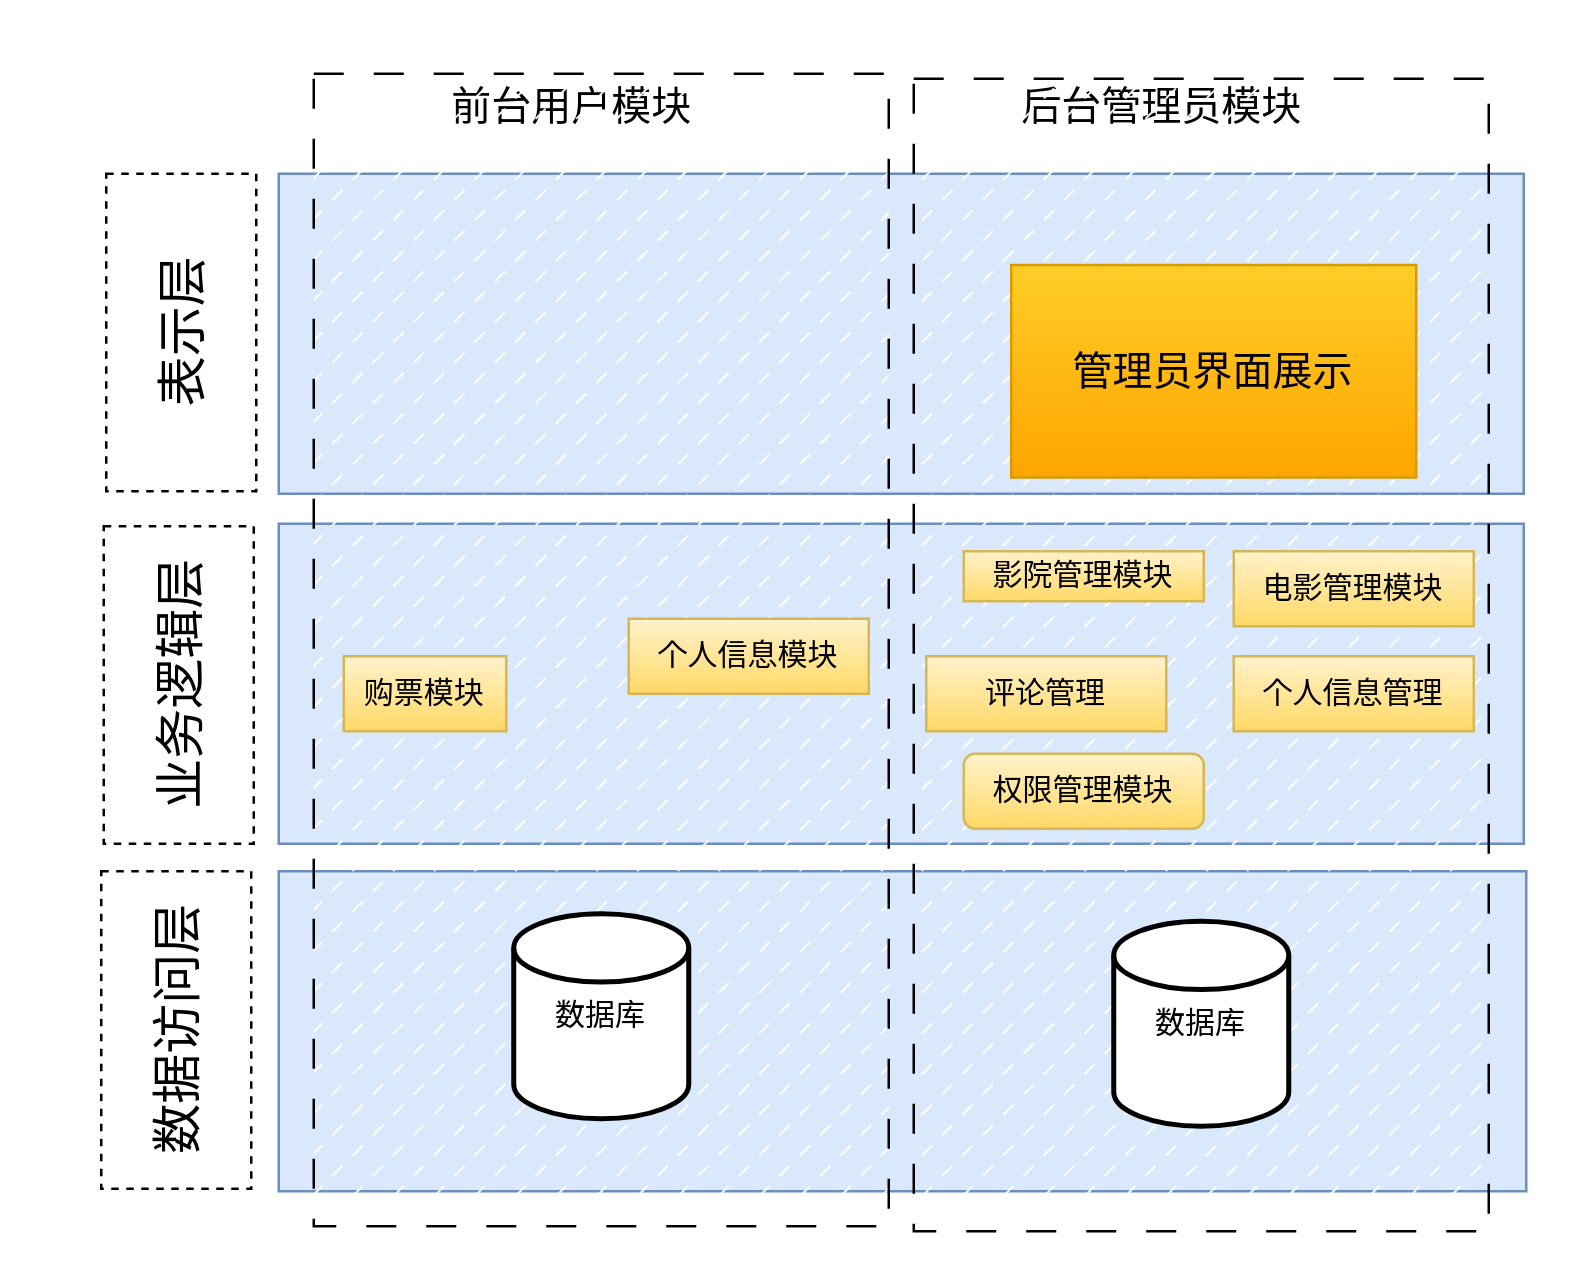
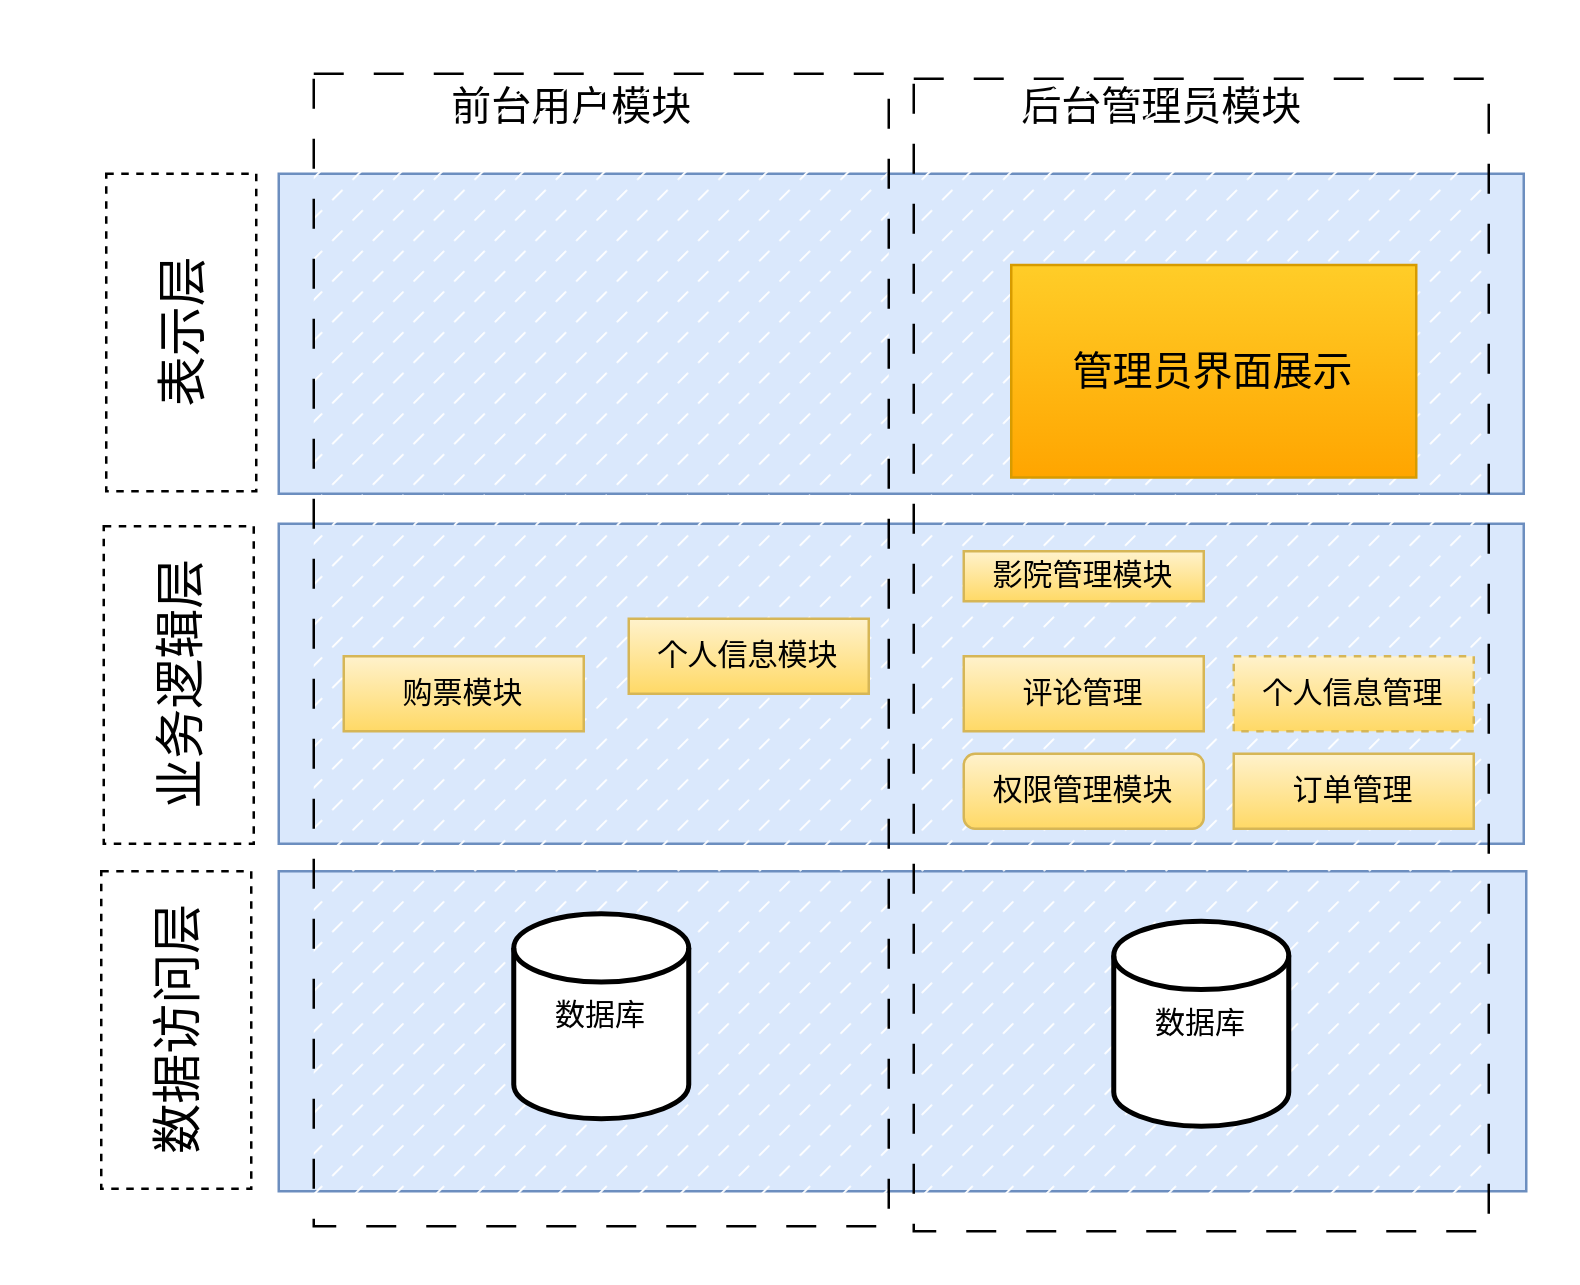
node "电影管理模块": removed
node "购票模块": size 163x75 -> 240x75
node "评论管理": moved (1046, 694) -> (1084, 694)
node "个人信息管理": style solid -> dashed
node "订单管理": added
